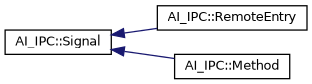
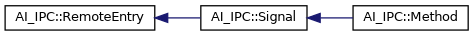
edge "AI_IPC::RemoteEntry" -> "AI_IPC::Signal": reversed
